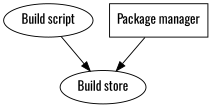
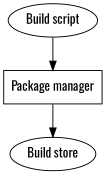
edge "Build script" -> "Build store": now "Build script" -> "Package manager"
